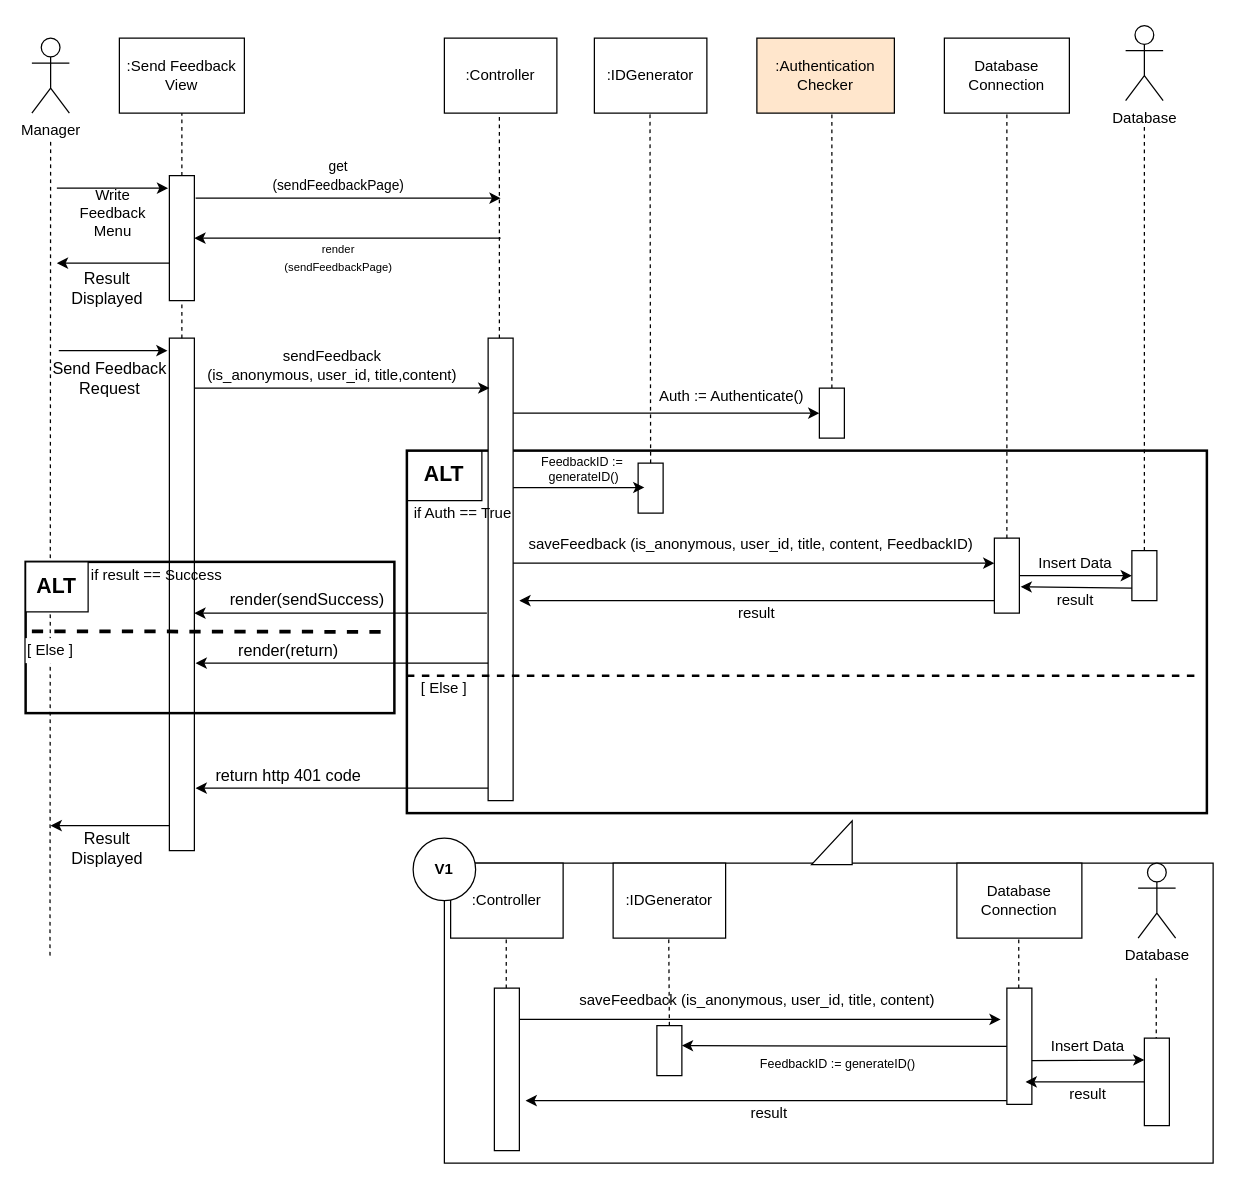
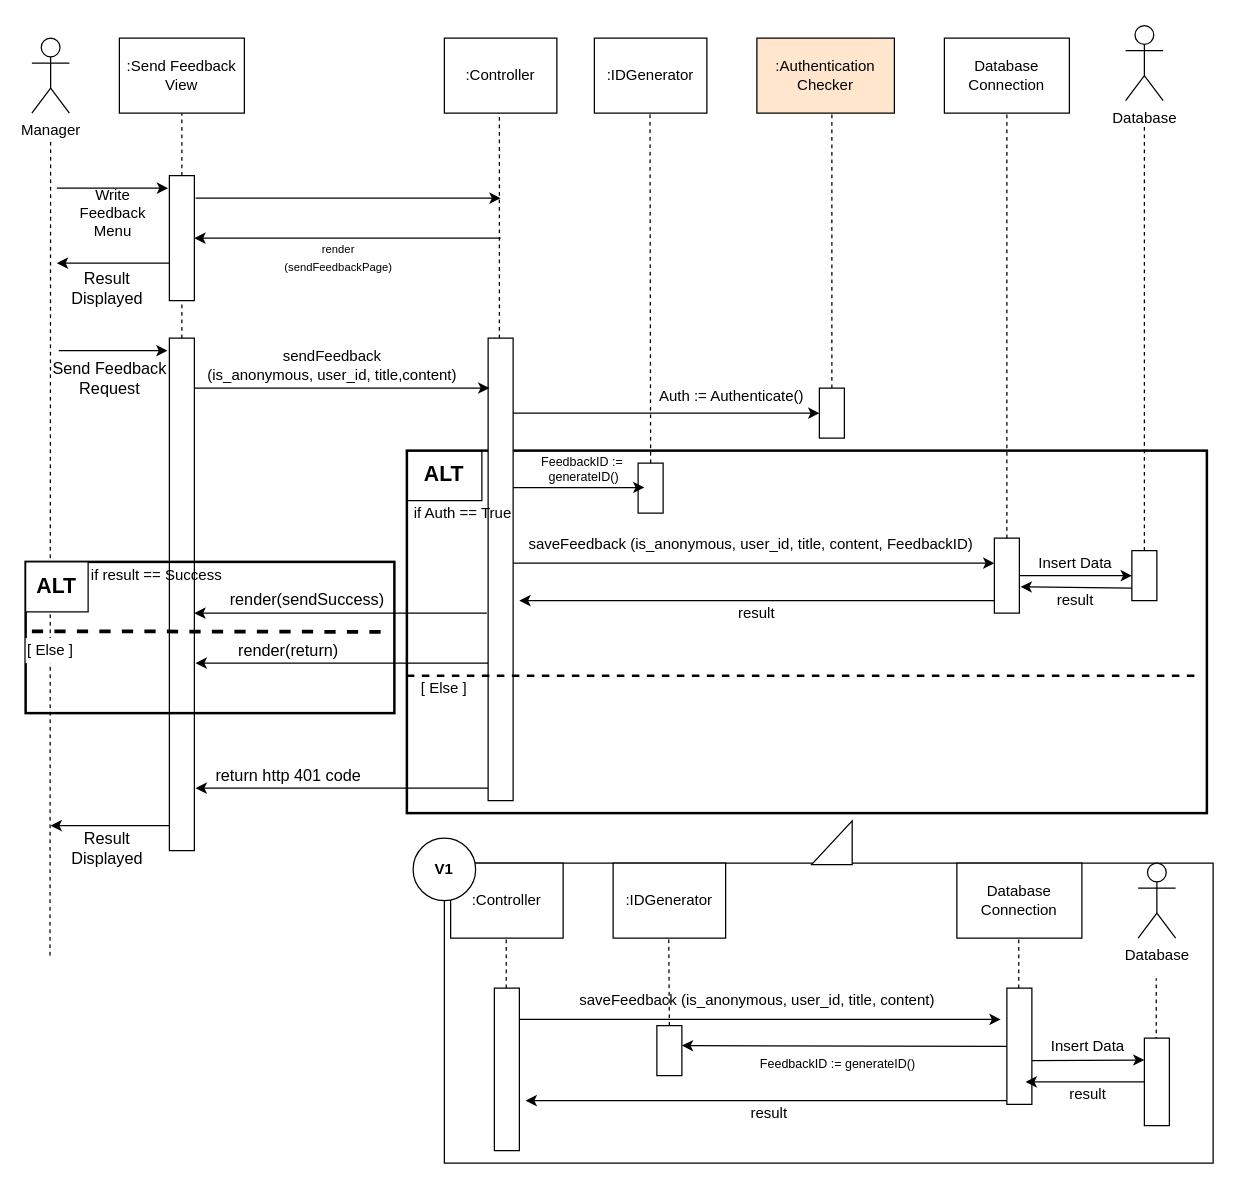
node "get (sendFeedbackPage)": removed
